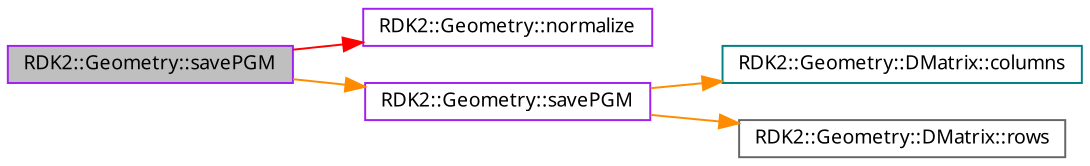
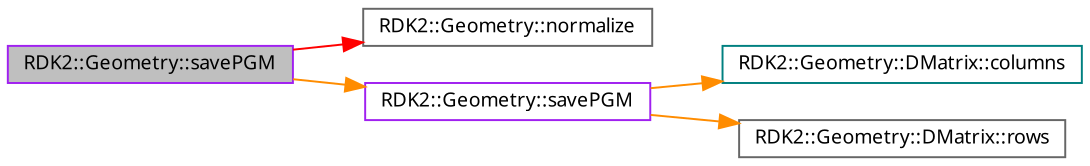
node "RDK2::Geometry::normalize": color purple -> gray40
